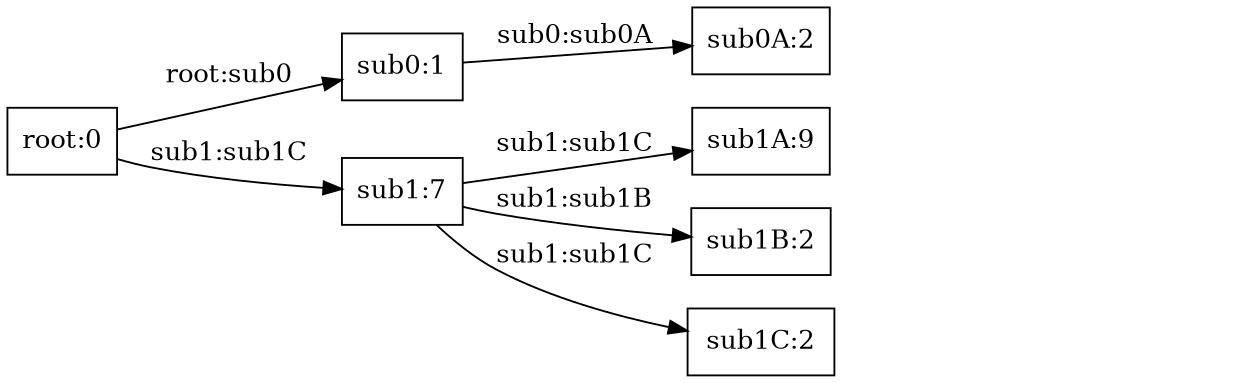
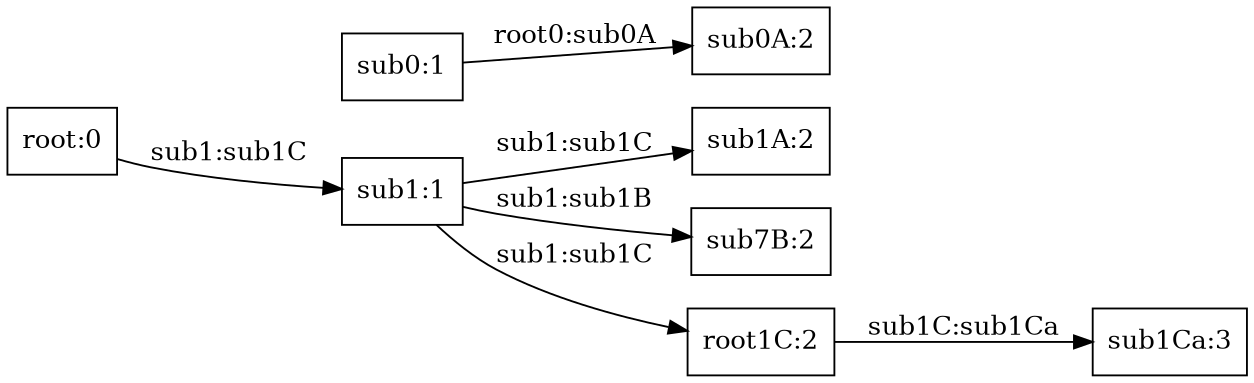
edge "sub0:1" -> "sub0A:2": label "sub0:sub0A" -> "root0:sub0A"
edge "root:0" -> "sub0:1": removed, label "root:sub0"
node "sub1A:9": label "sub1A:9" -> "sub1A:2"
node "sub1:7": label "sub1:7" -> "sub1:1"
node "sub1B:2": label "sub1B:2" -> "sub7B:2"
node "sub1C:2": label "sub1C:2" -> "root1C:2"
node "sub1Ca:3": added
